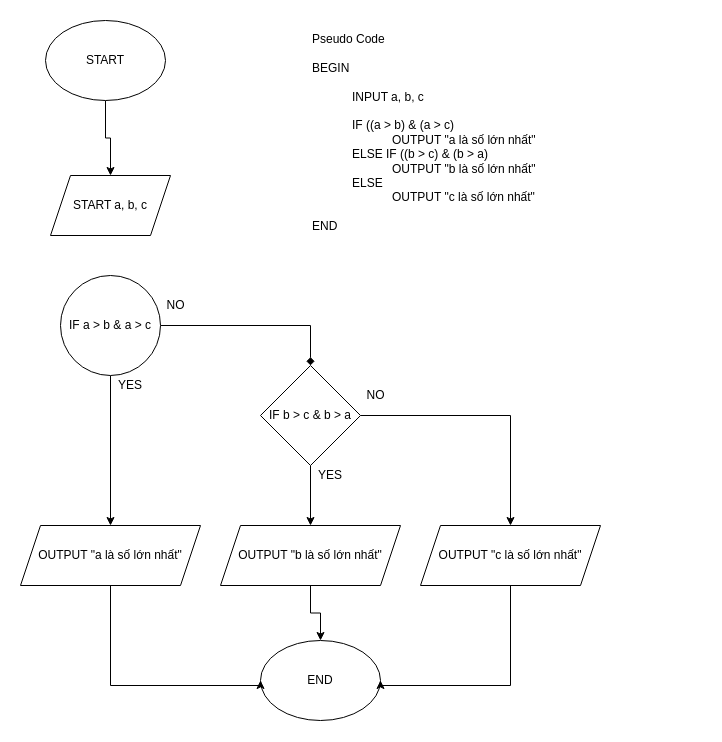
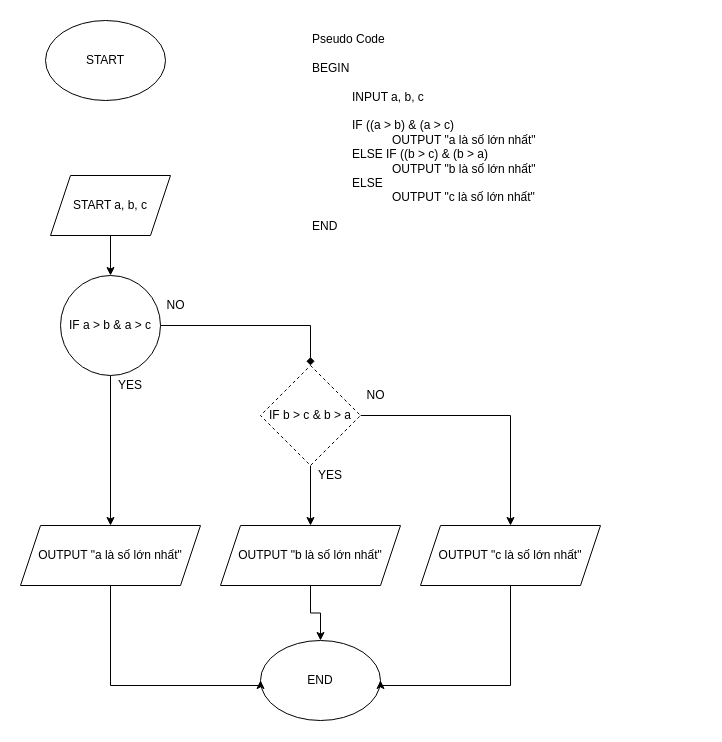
edge "START" -> "START a, b, c": removed
edge "START a, b, c" -> "IF a > b & a > c": added
node "IF b > c & b > a": style solid -> dashed
